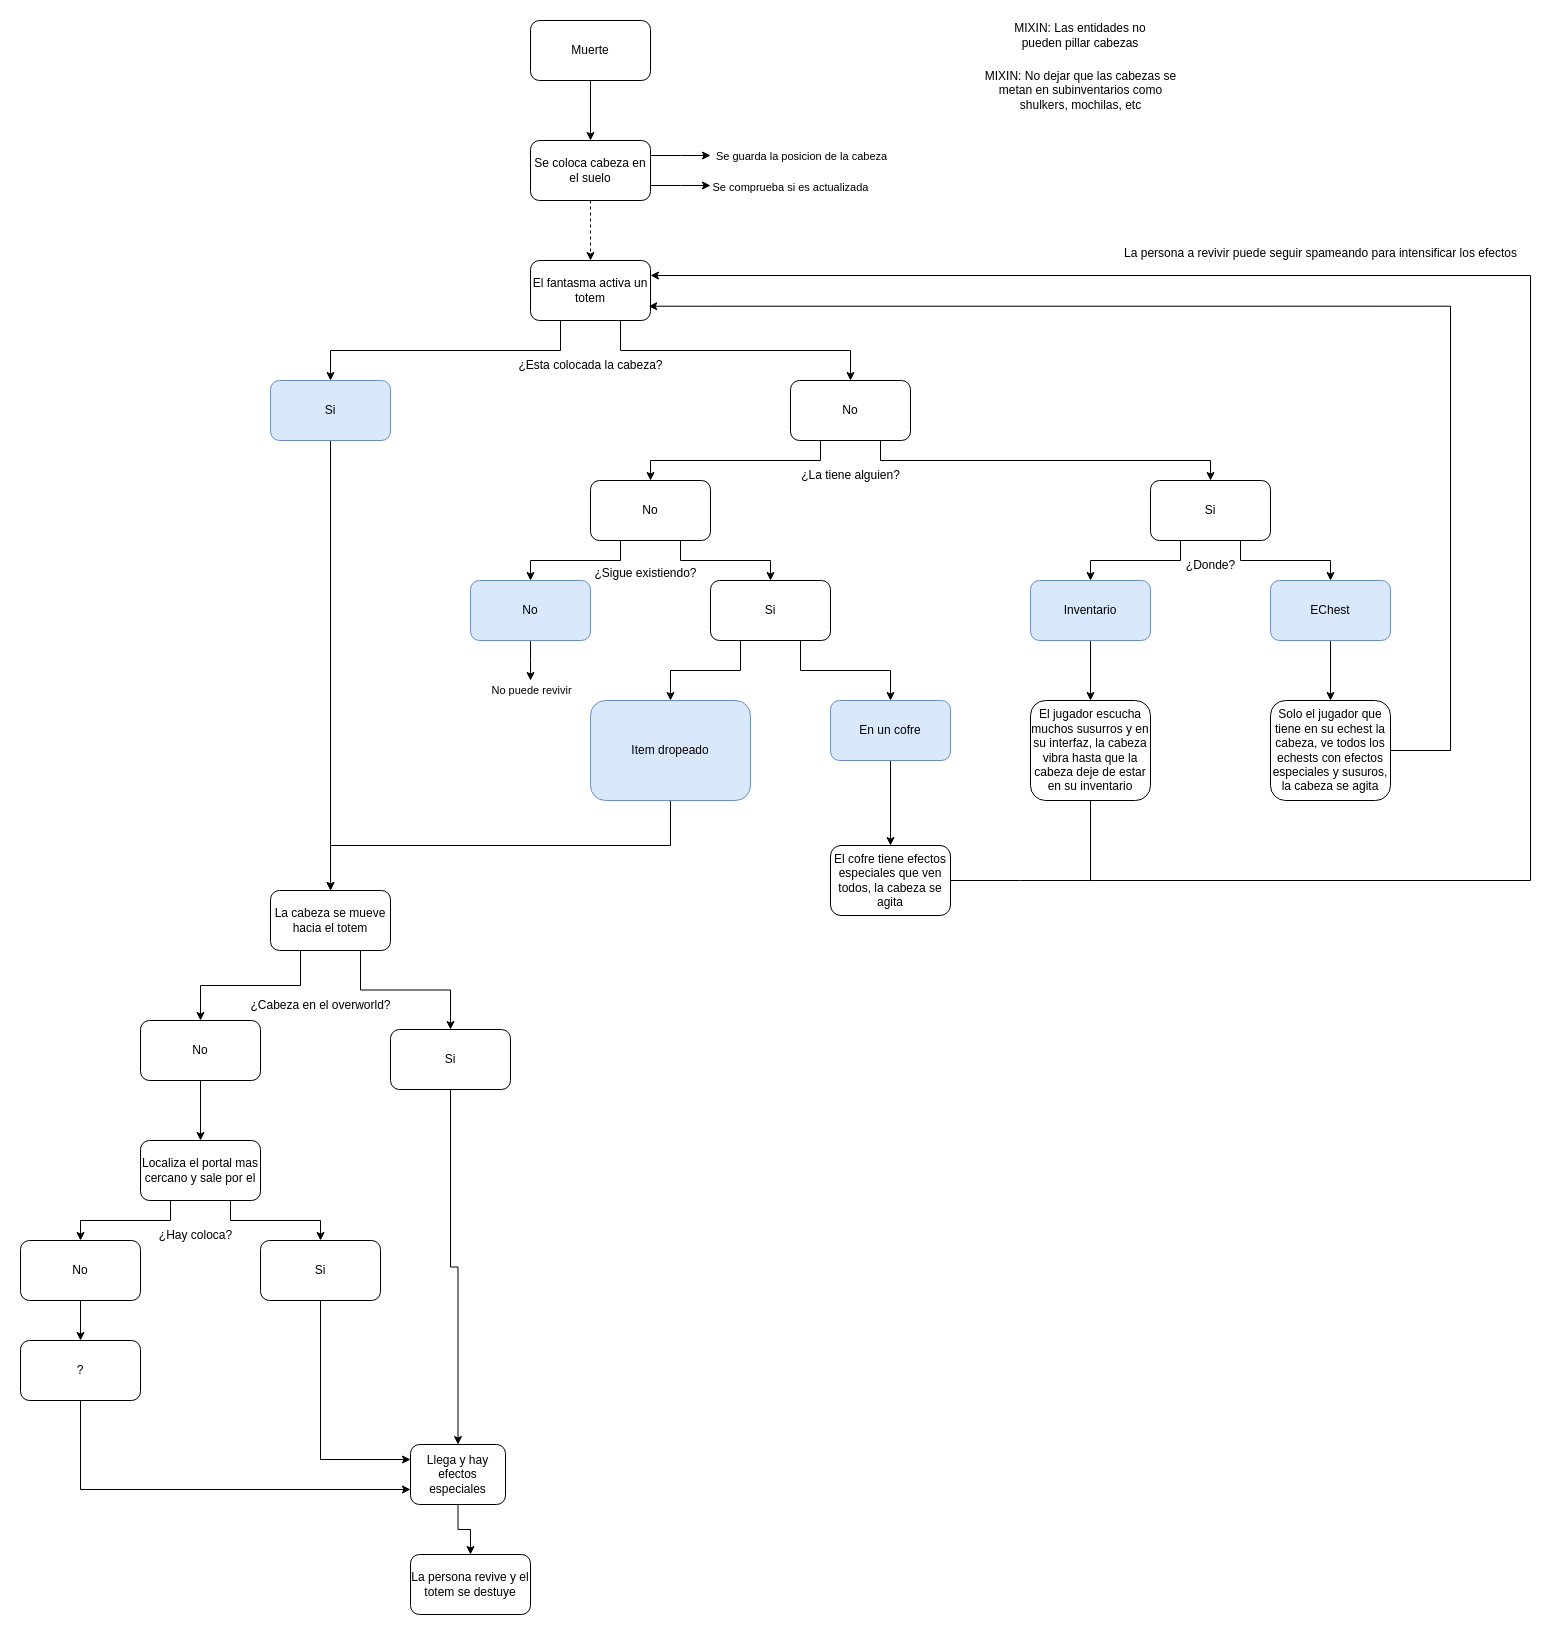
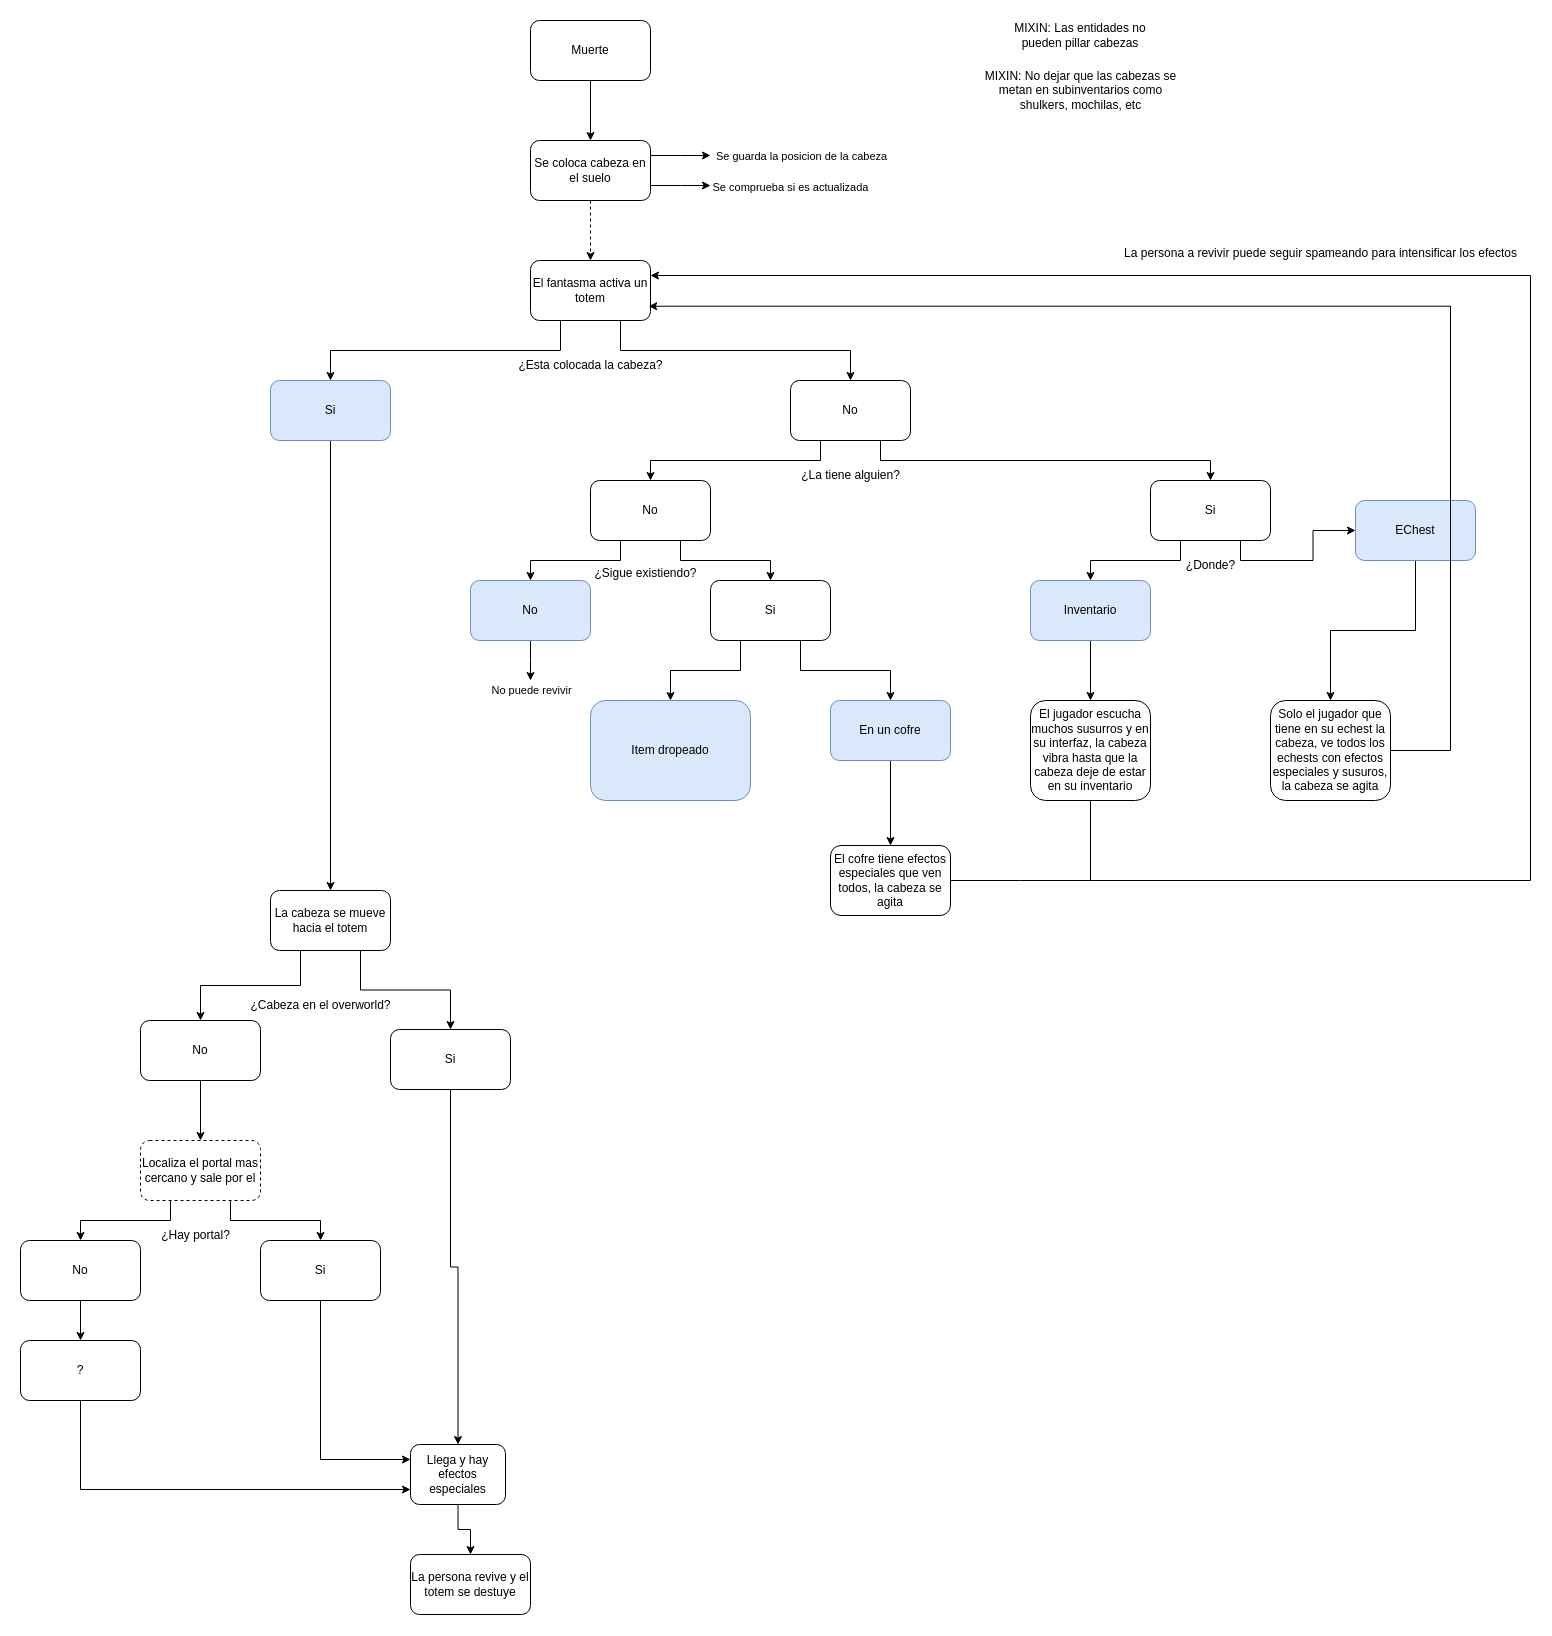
node "EChest": moved (1331, 611) -> (1416, 531)
edge "Item dropeado" -> "La cabeza se mueve hacia el totem": removed
node "Localiza el portal mas cercano y sale por el": style solid -> dashed
node "¿Hay coloca?": label "¿Hay coloca?" -> "¿Hay portal?"
